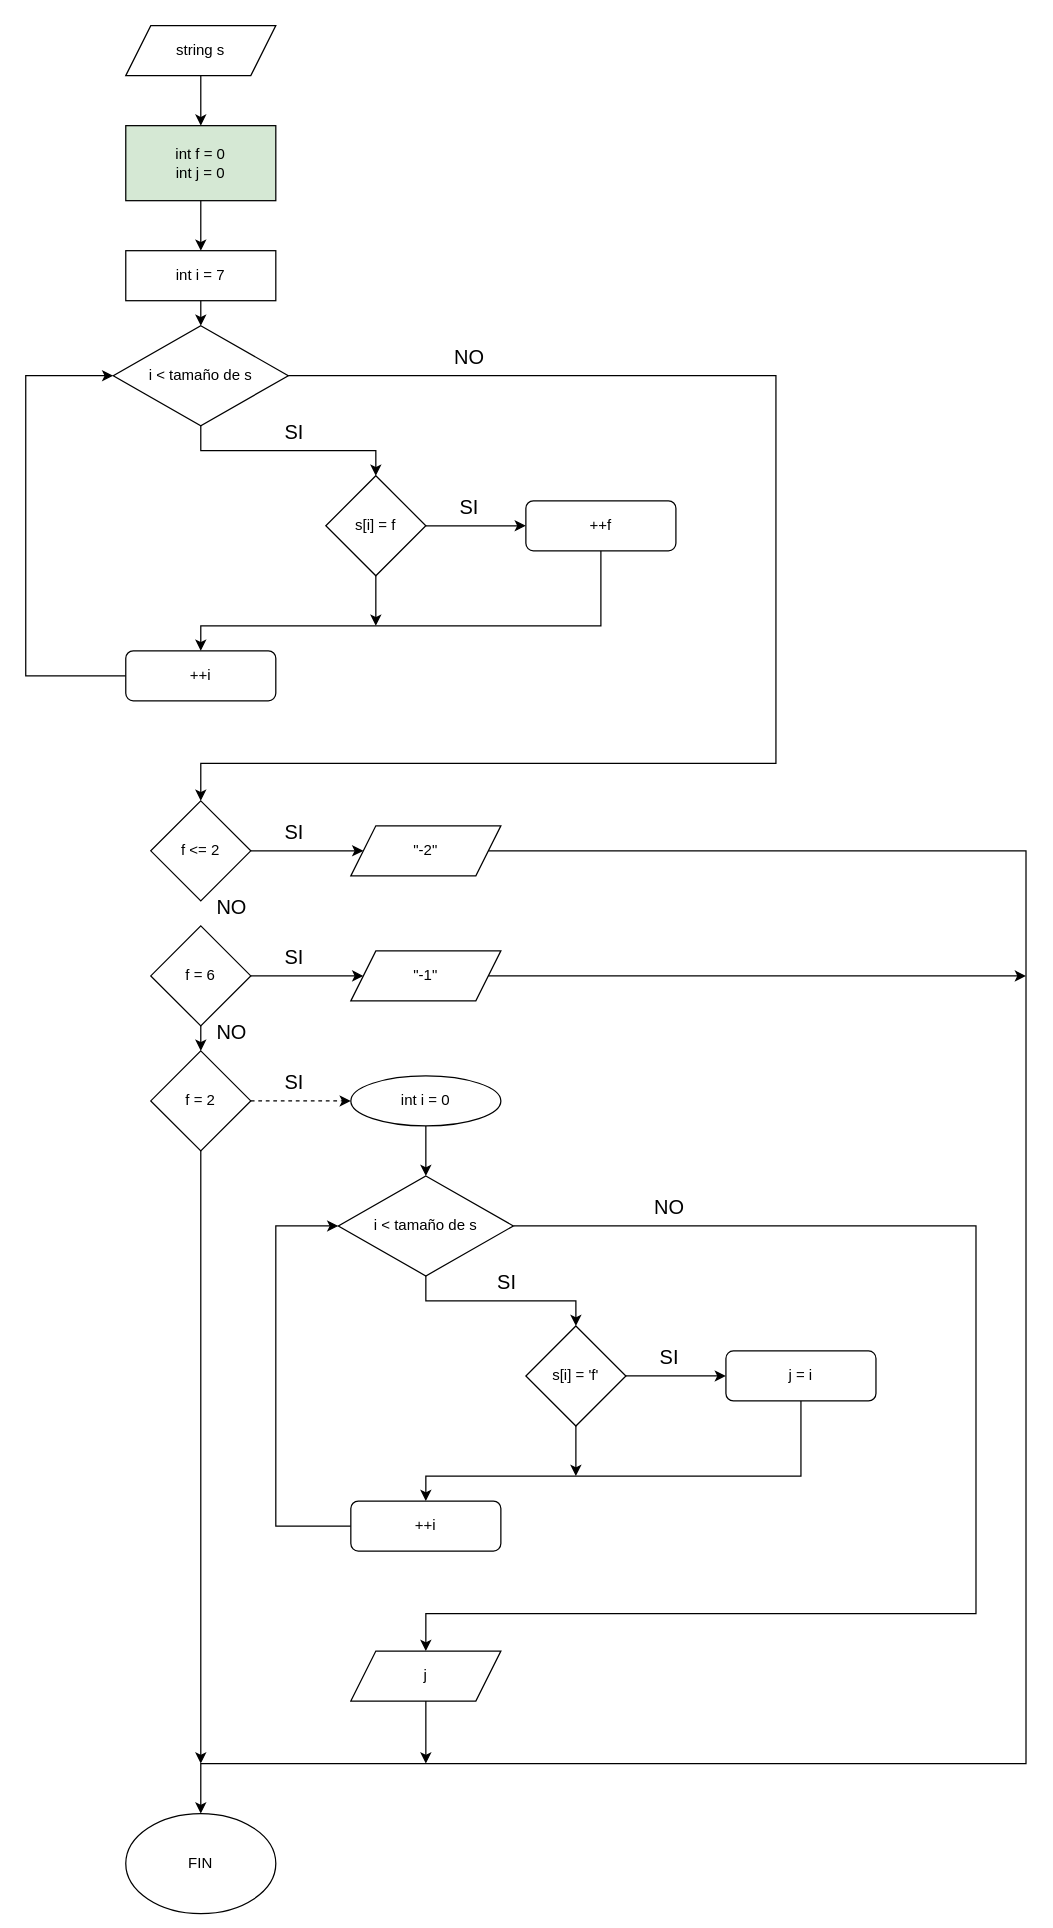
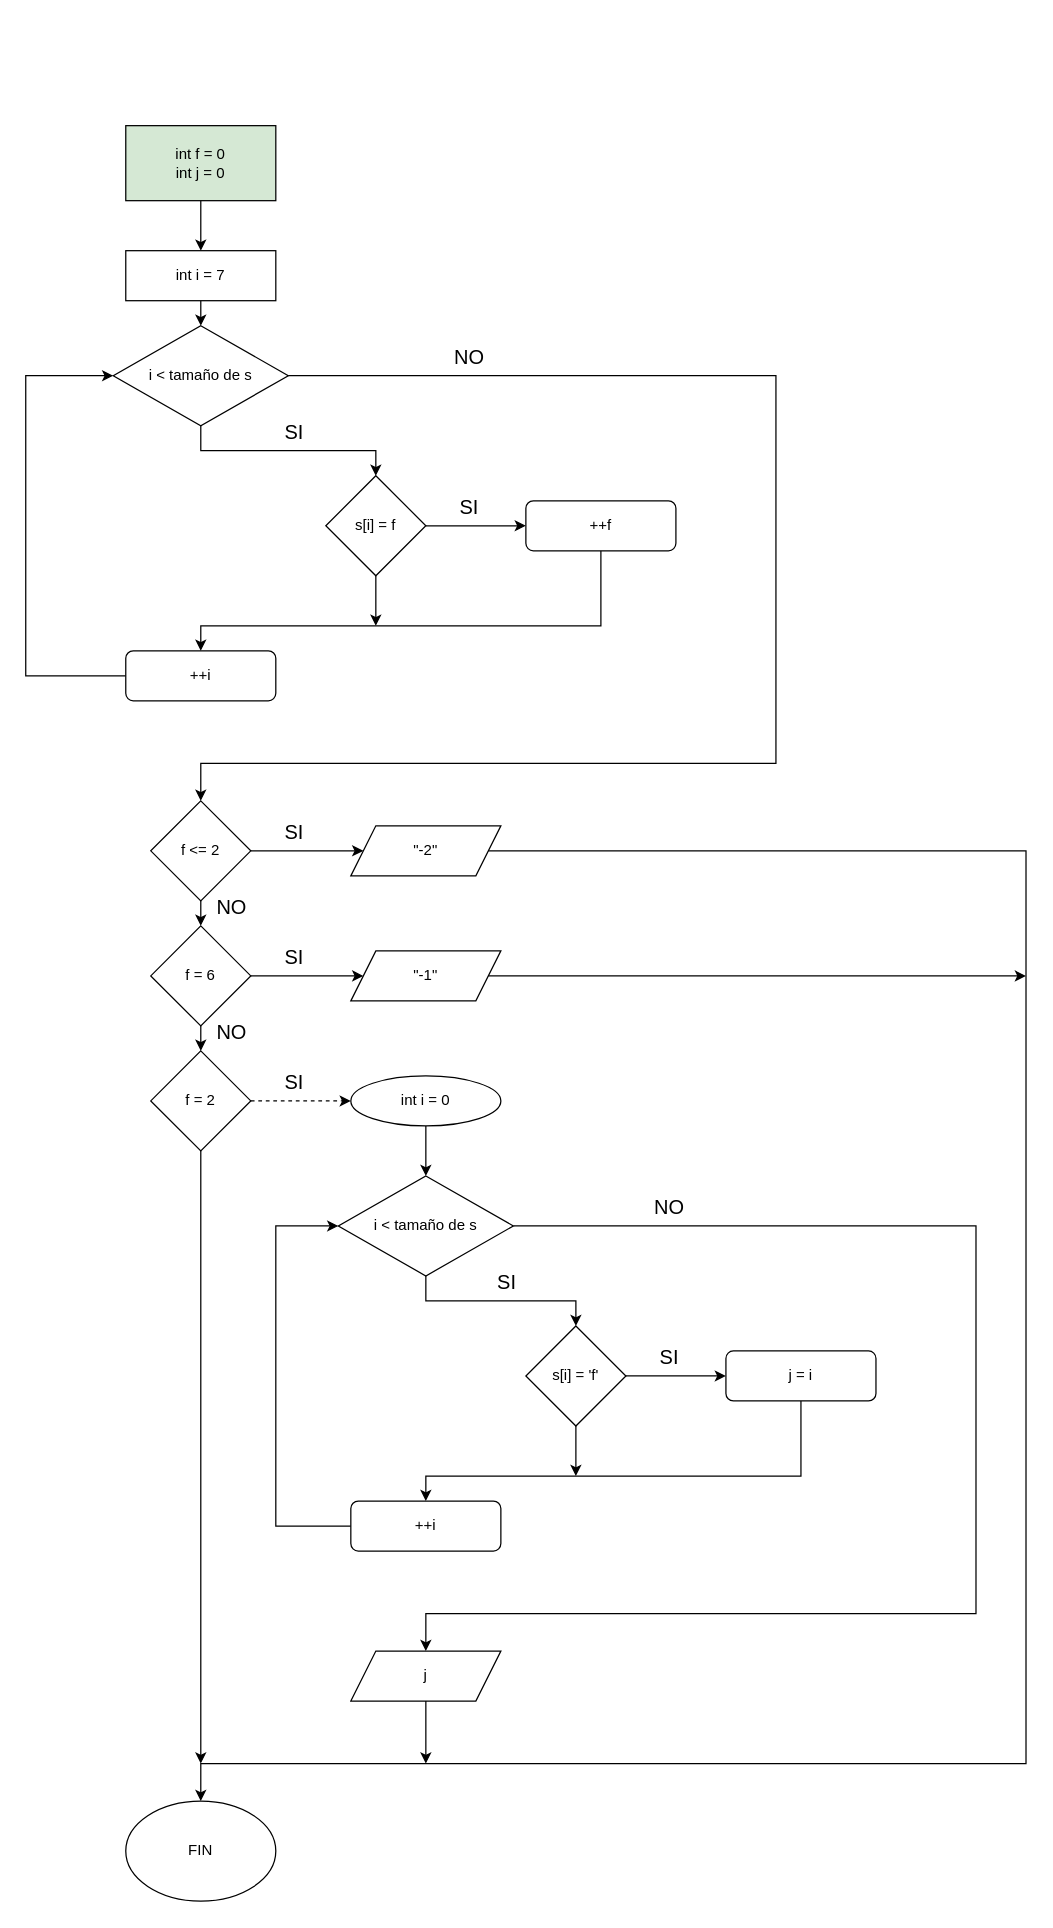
node "string s": removed
edge "string s" -> "int f = 0 int j = 0": removed
edge "f <= 2" -> "f = 6": added
node "FIN": moved (201, 1863) -> (201, 1851)
